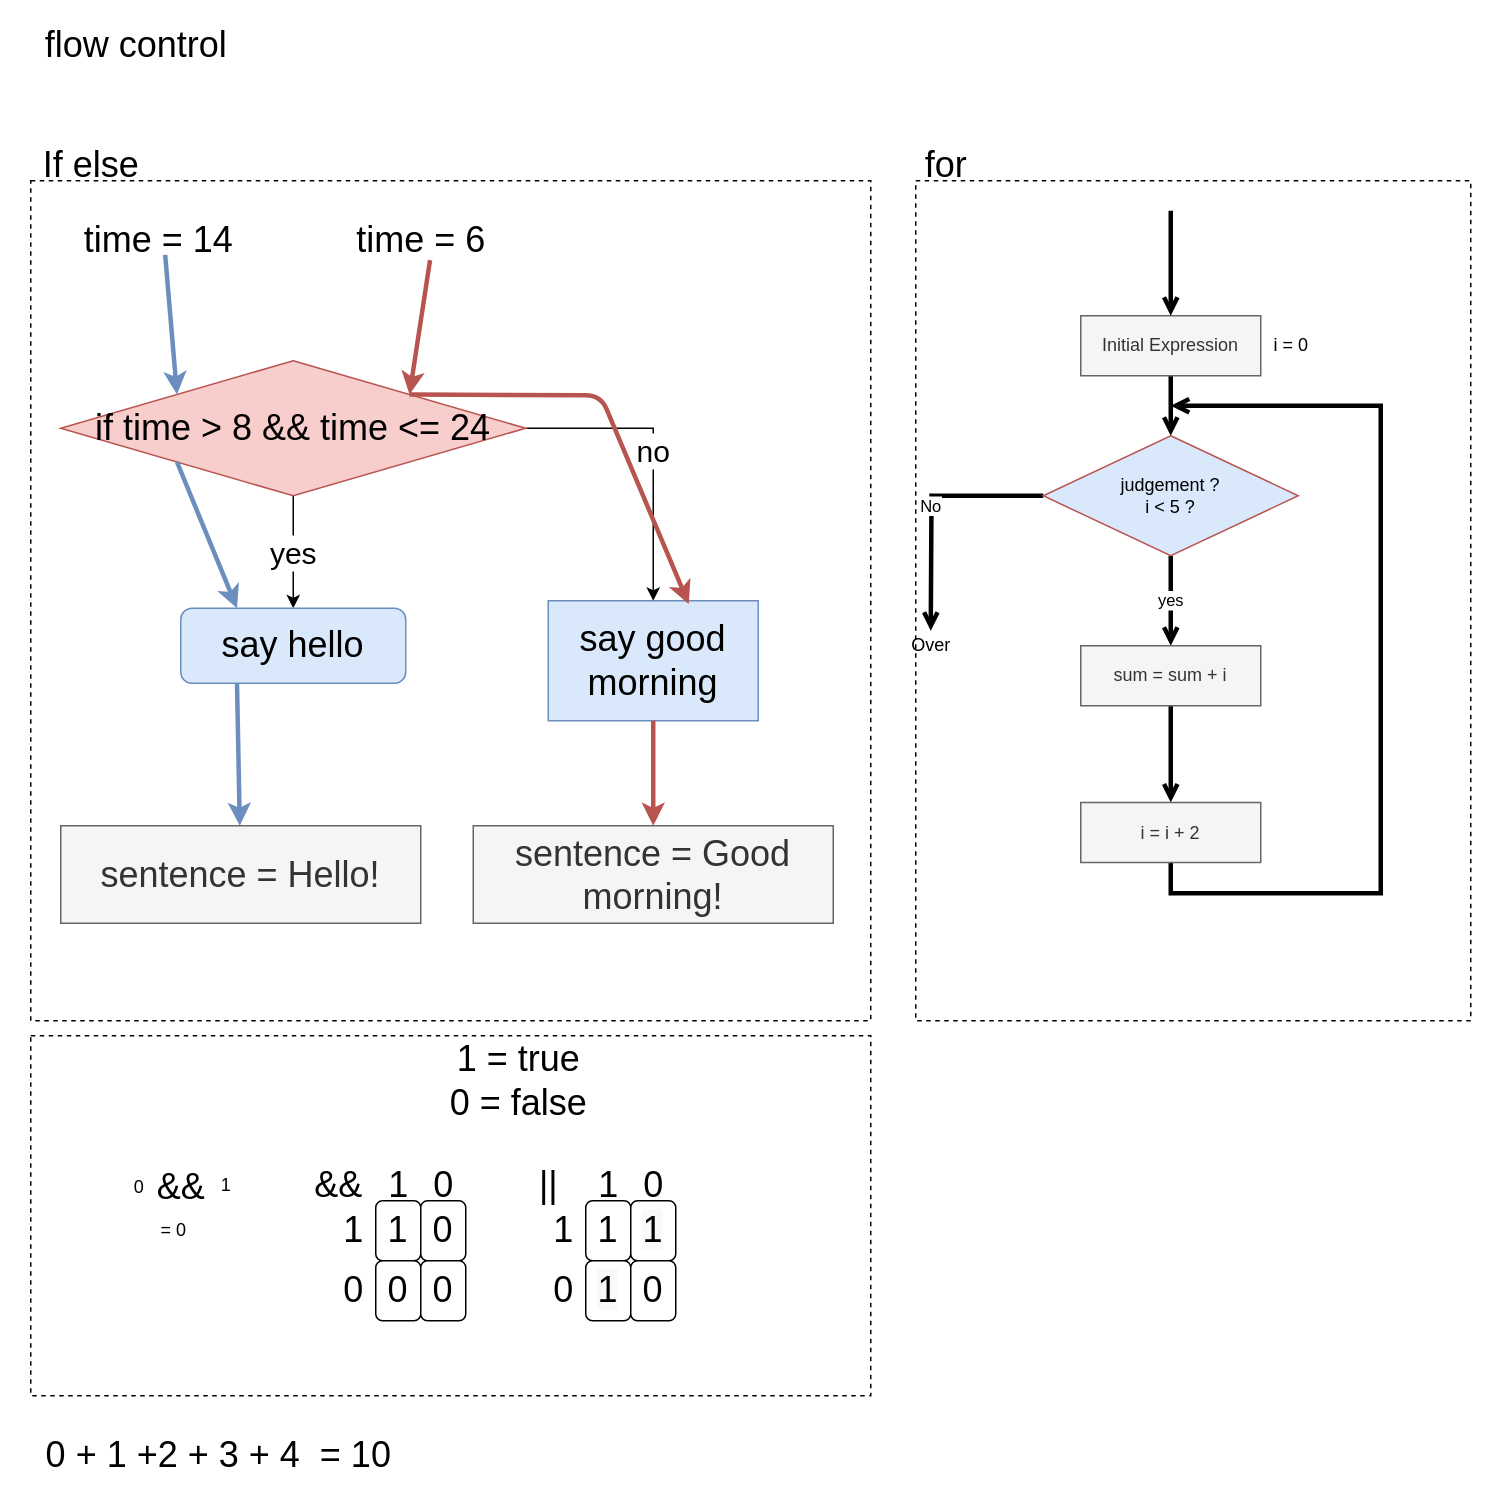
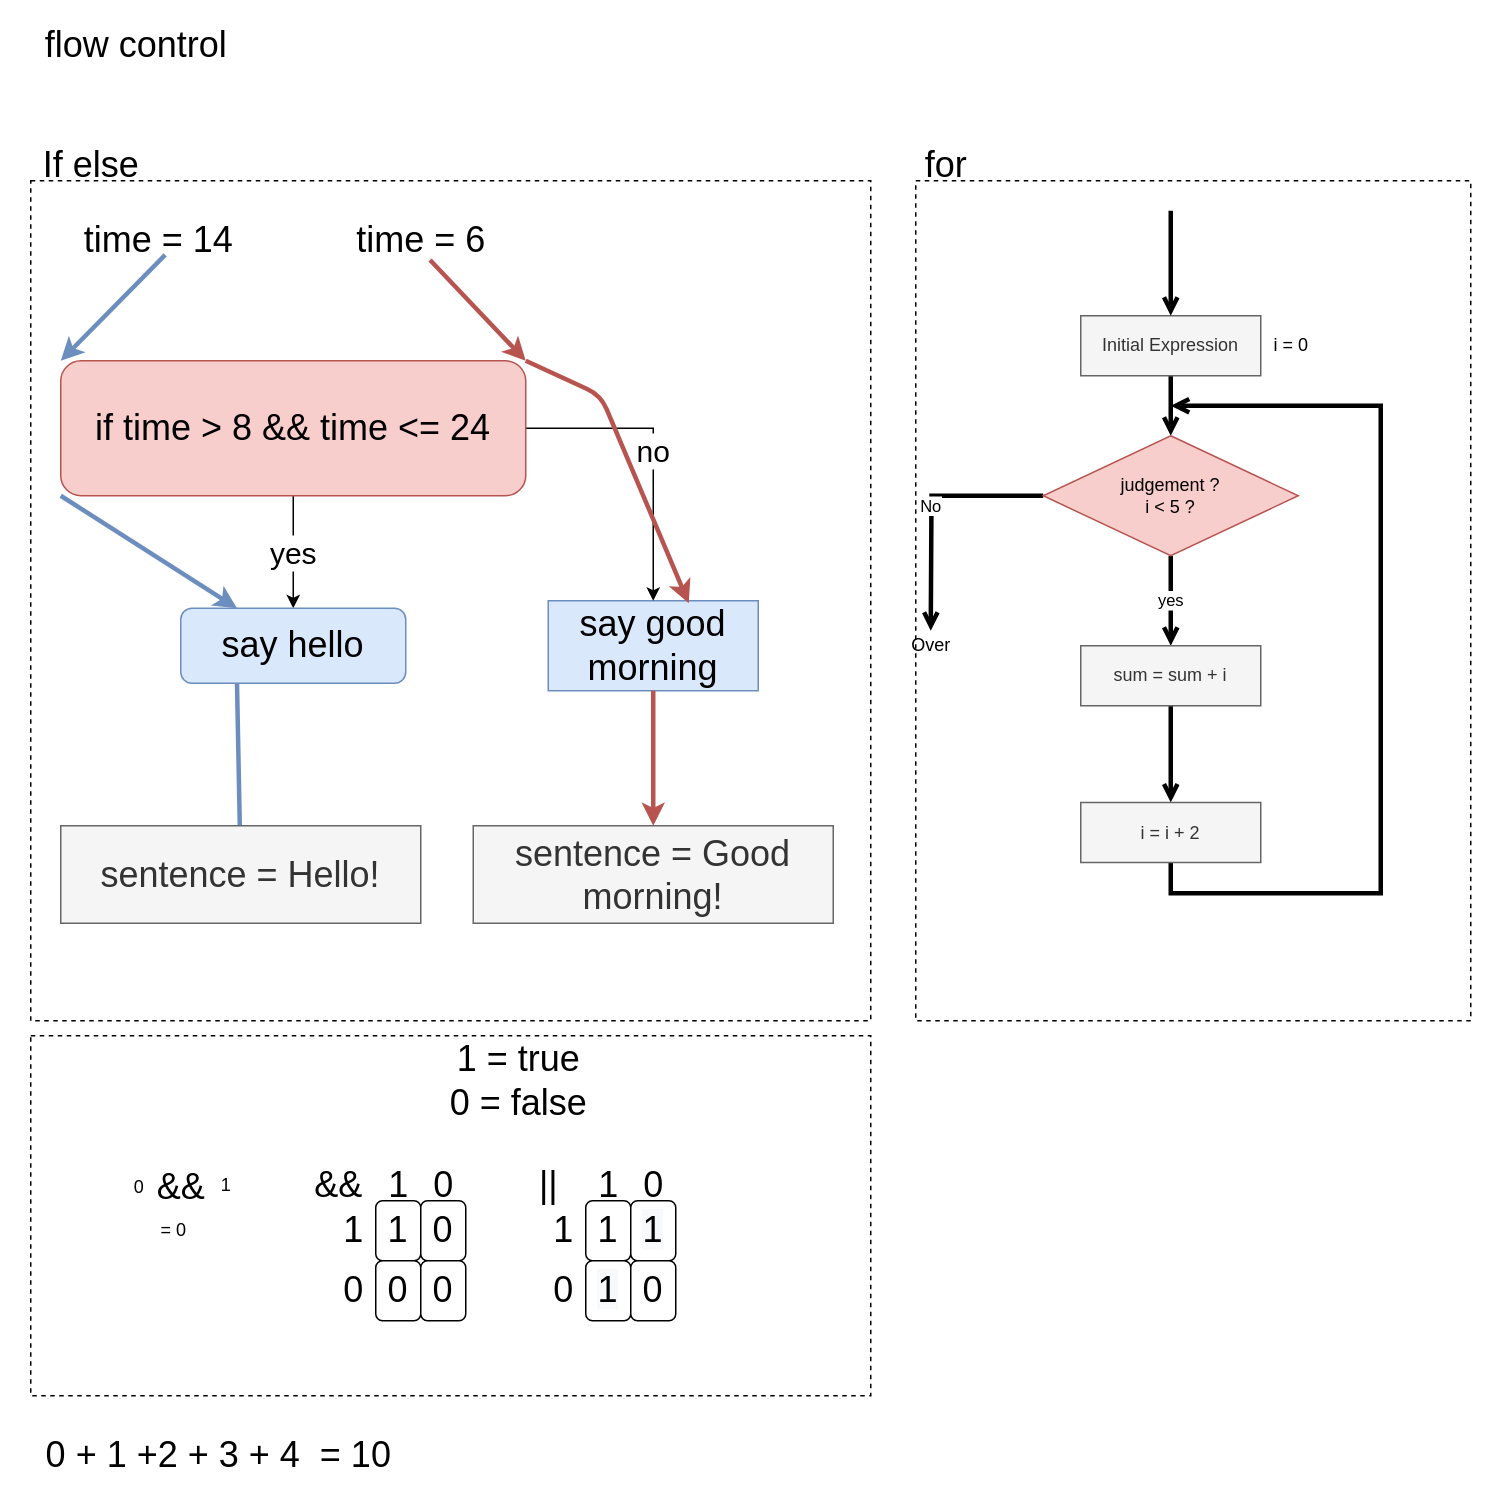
node "if time > 8 && time <= 24": shape diamond -> rounded rectangle
node "judgement ? i < 5 ?": fillcolor #dae8fc -> #f8cecc
node "say good morning": size 210x120 -> 210x90
edge "say hello" -> "sentence = Hello!": arrowhead classic -> none
